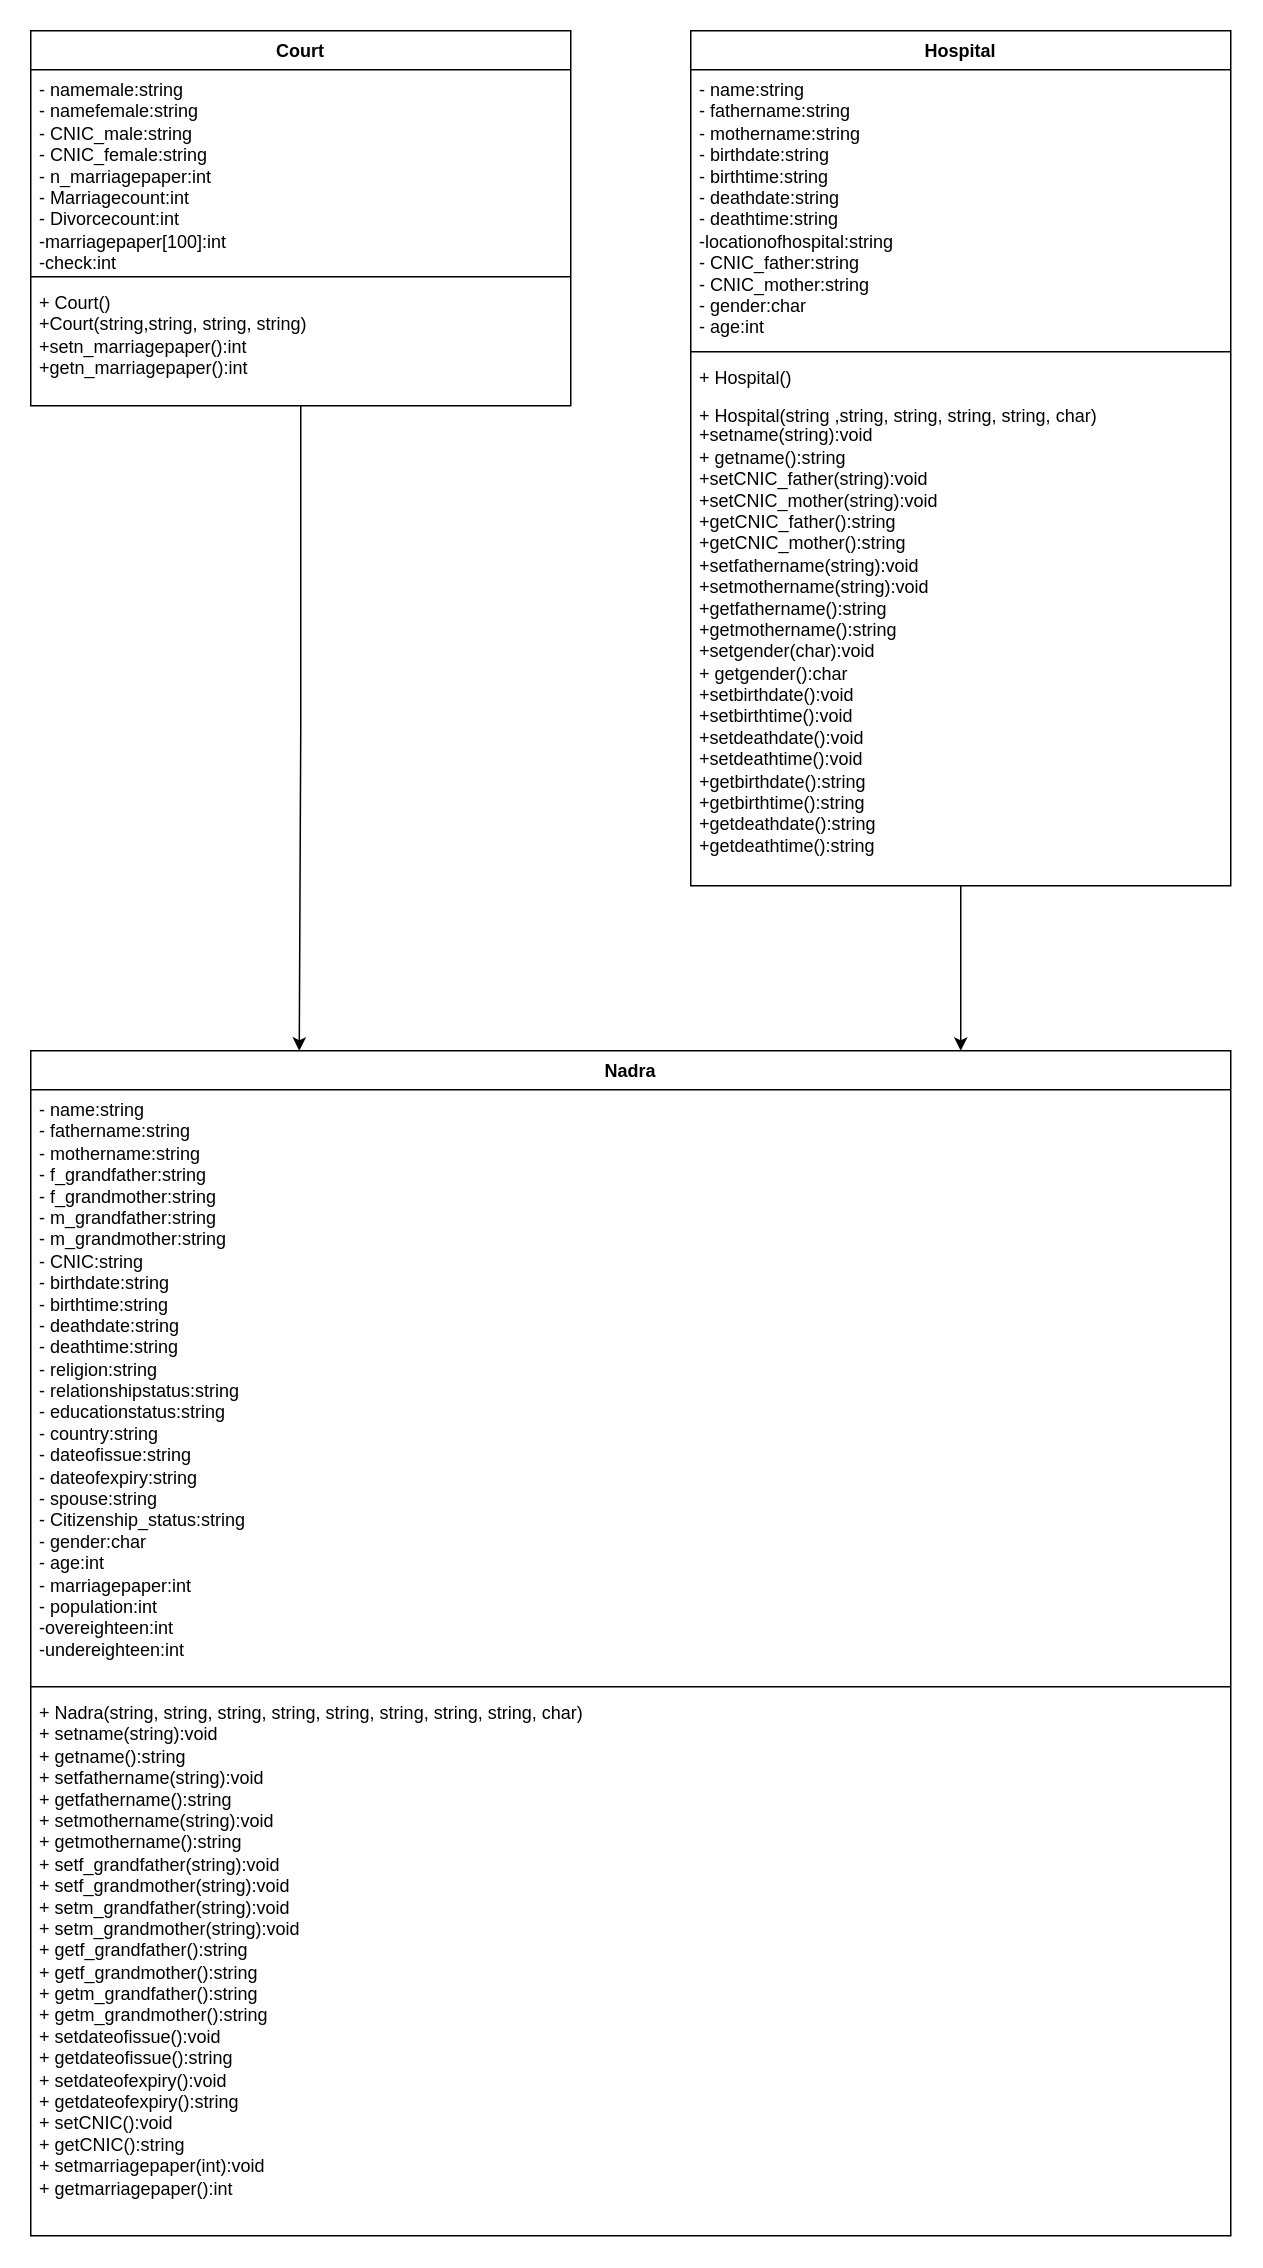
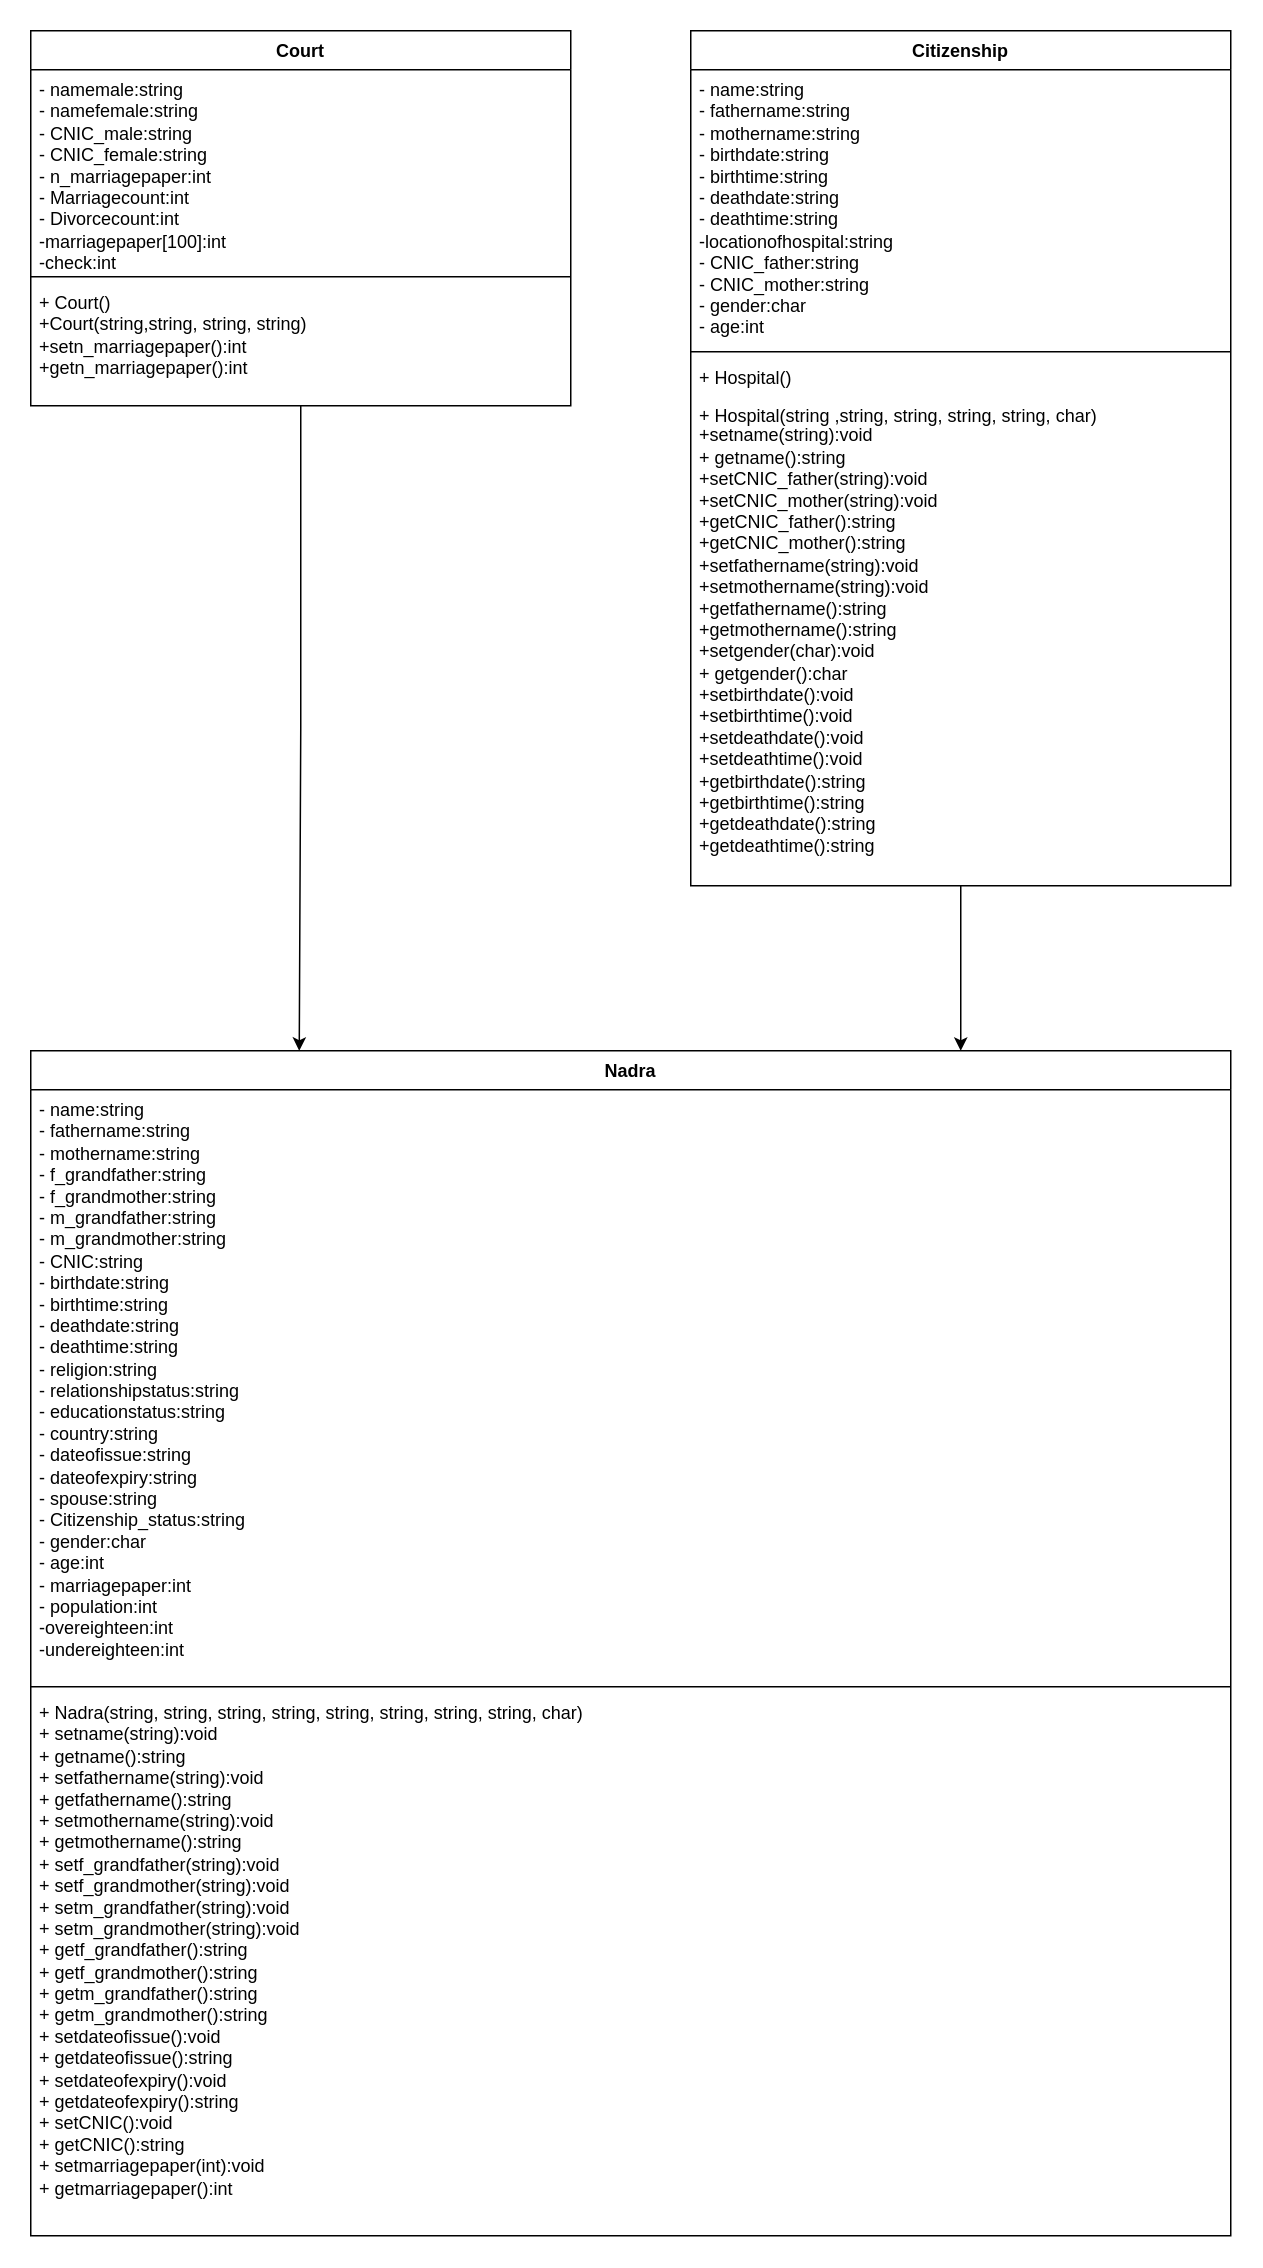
node "Hospital": label "Hospital" -> "Citizenship"
